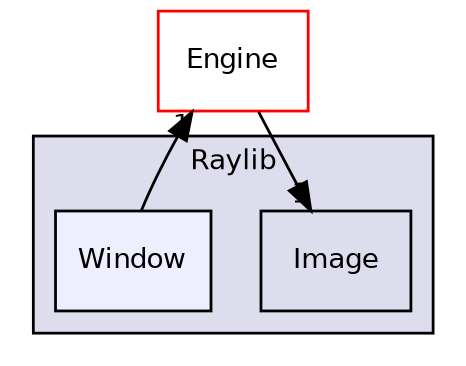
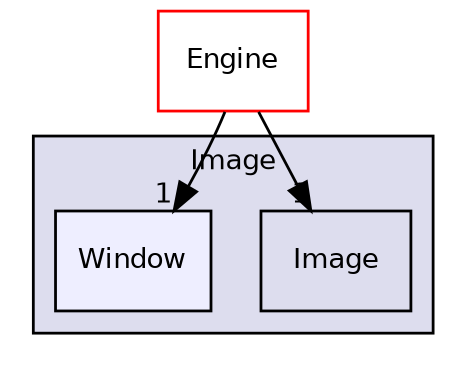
cluster "Raylib": label "Raylib" -> "Image"
edge "Window" -> "Engine": reversed
